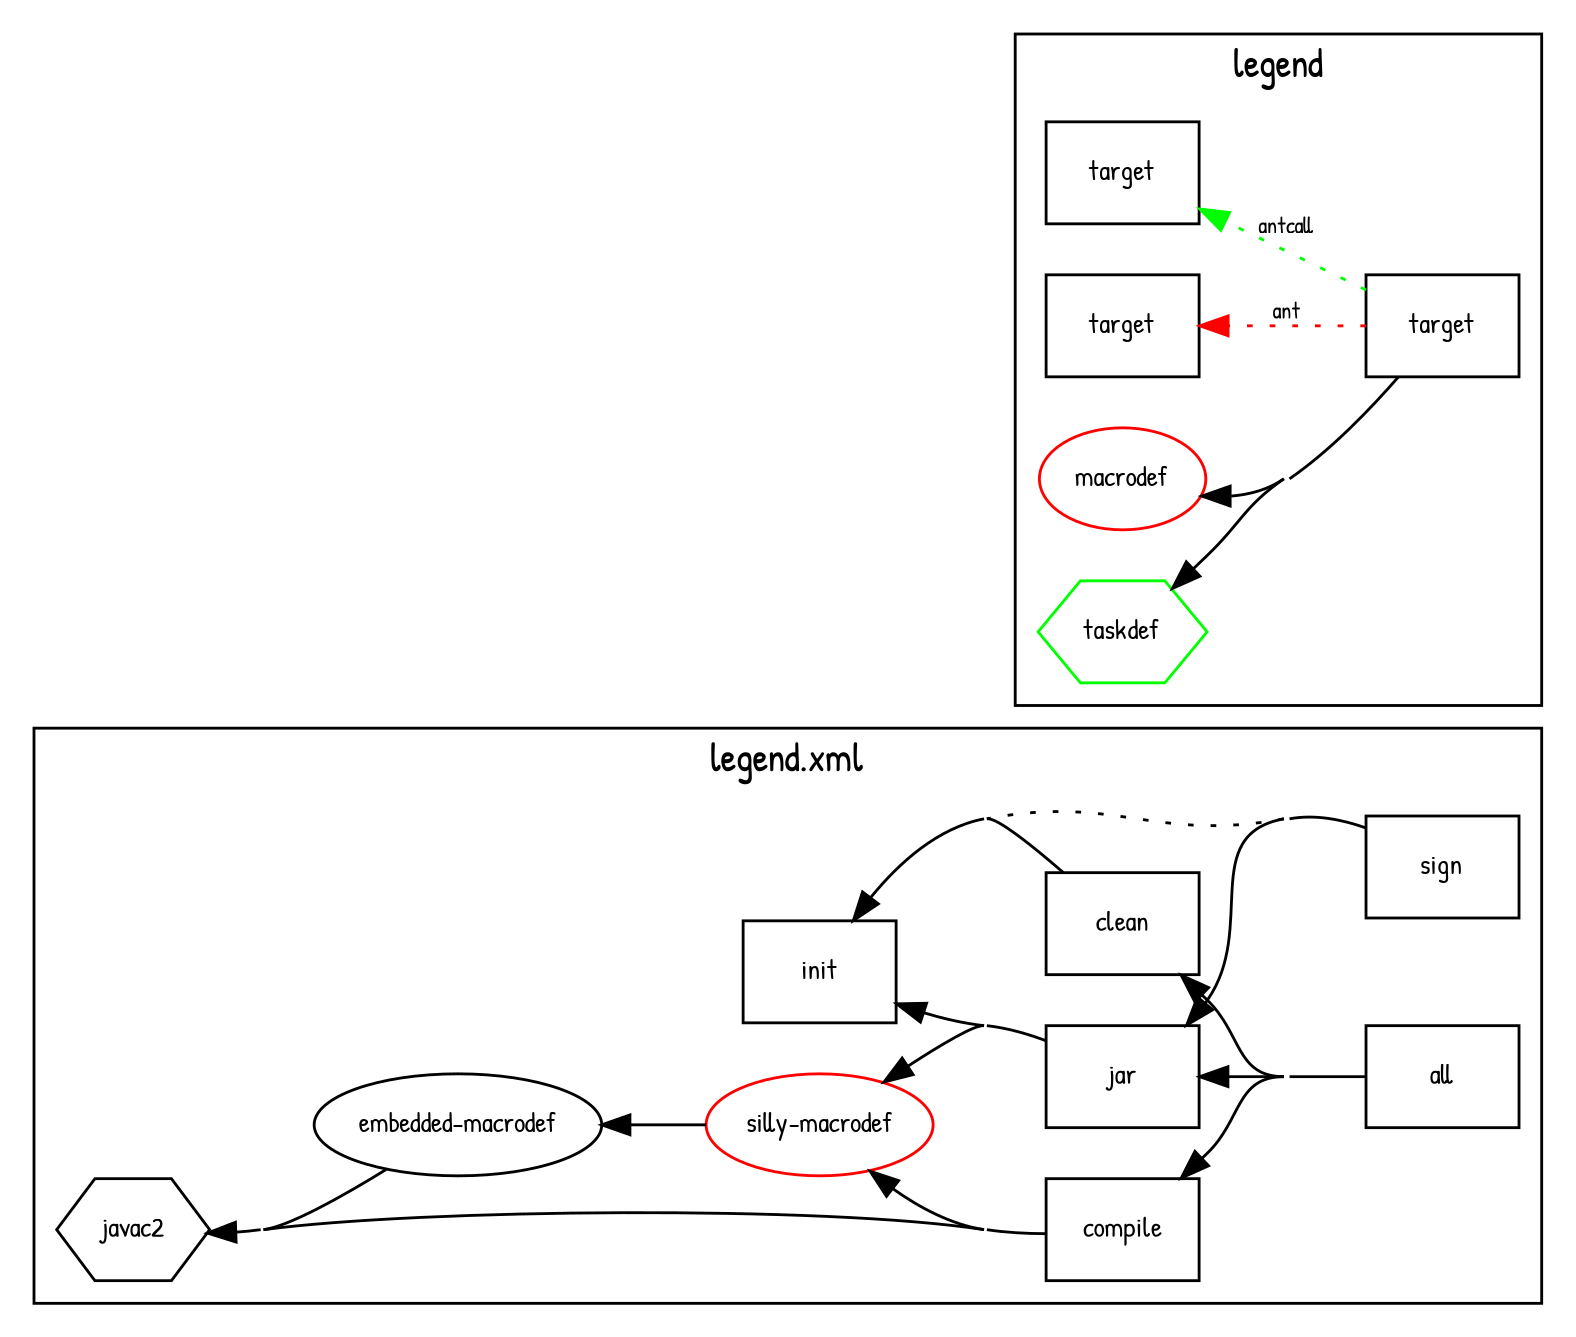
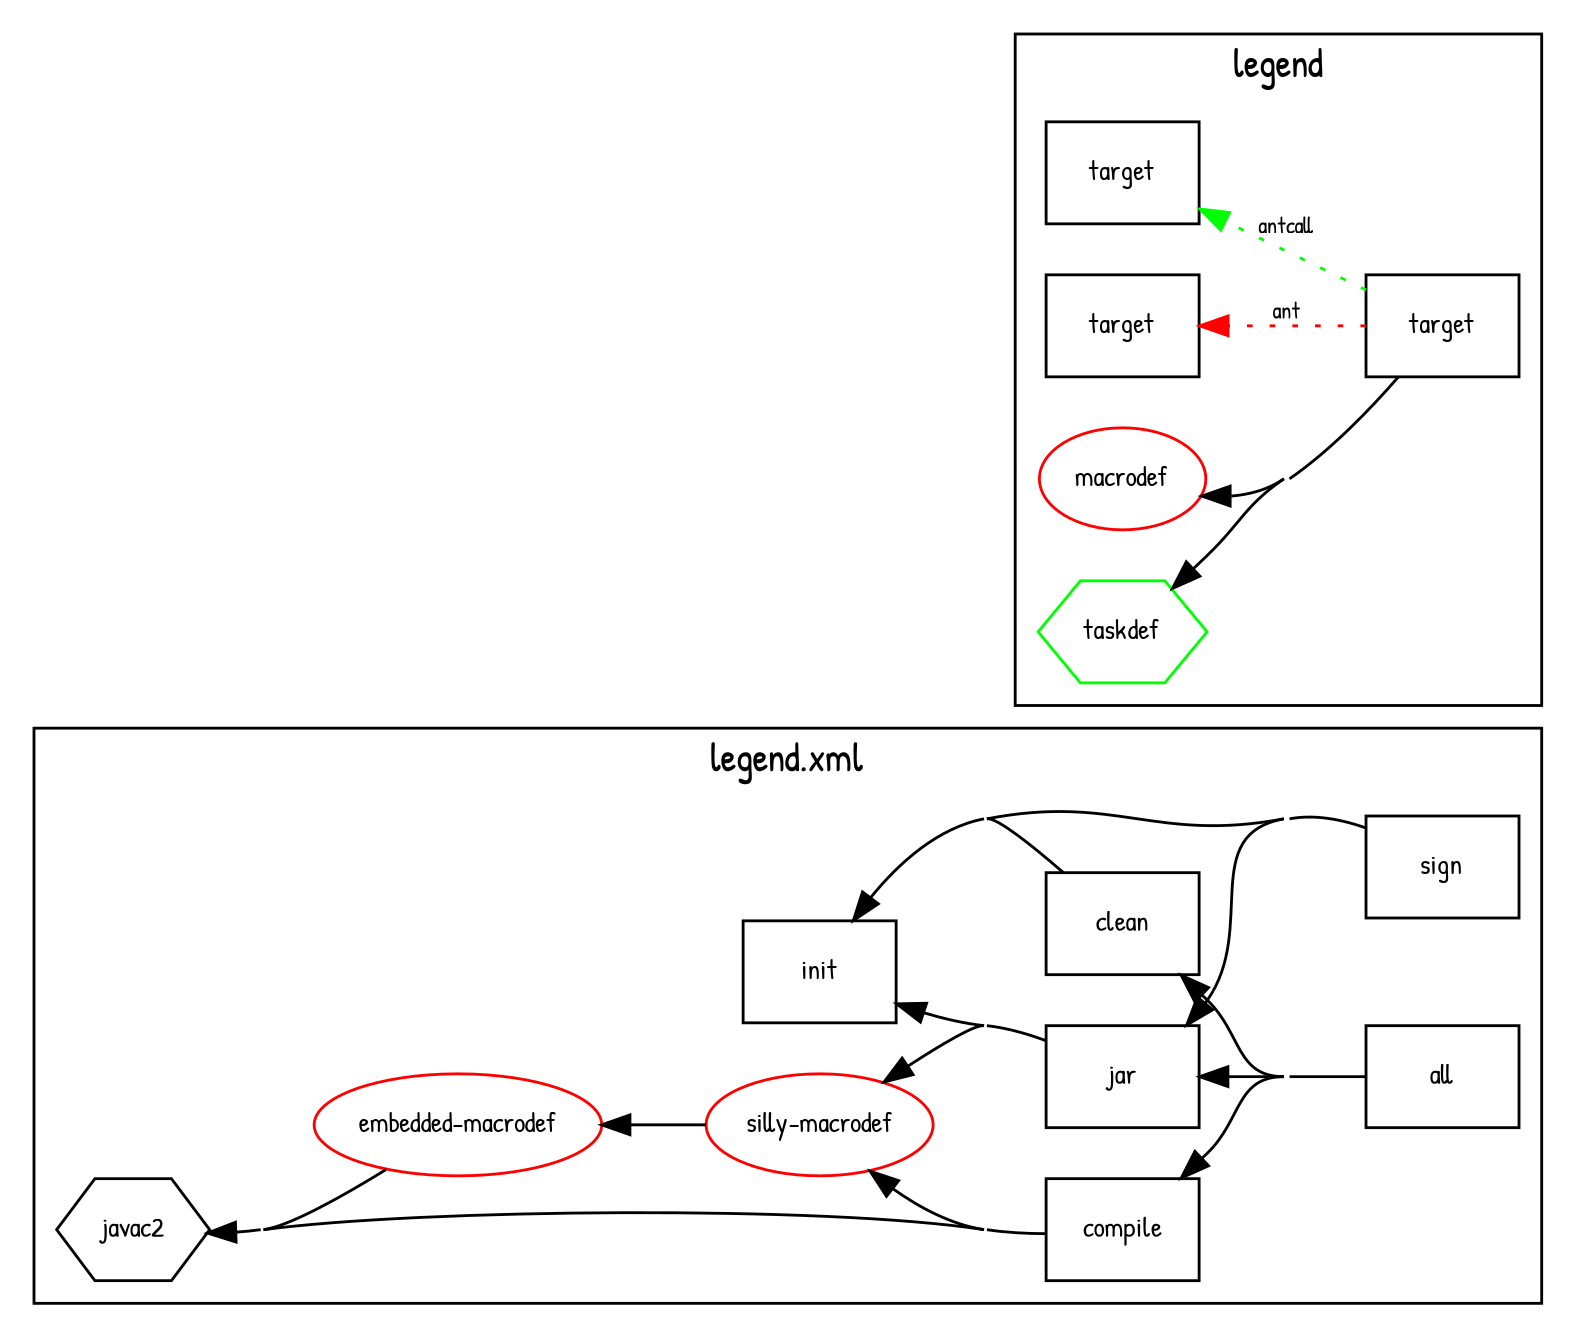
edge "sign" -> "init": style dotted -> solid
node "embedded-macrodef": color black -> red
